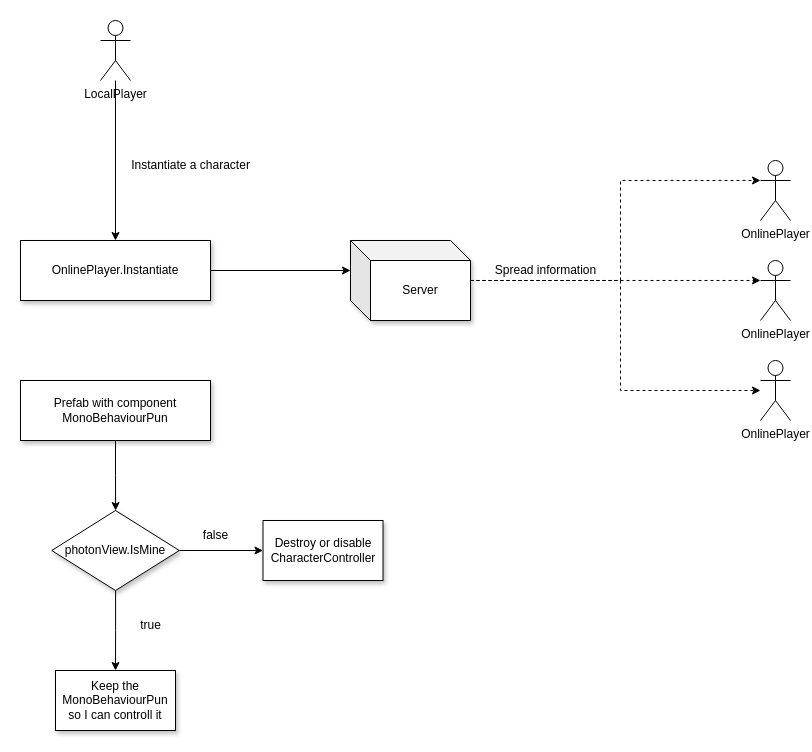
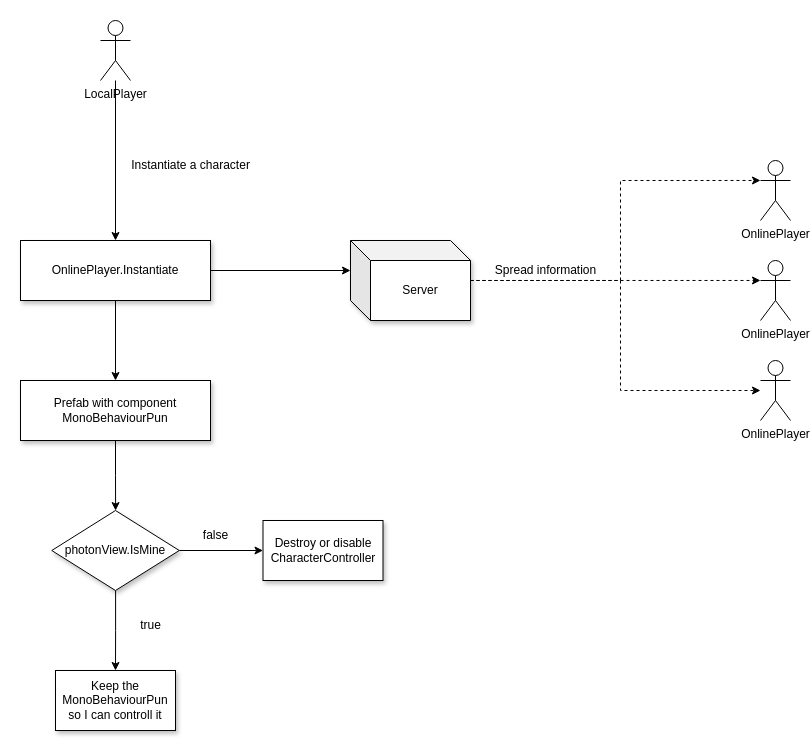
edge "OnlinePlayer.Instantiate" -> "Prefab with component MonoBehaviourPun": added
